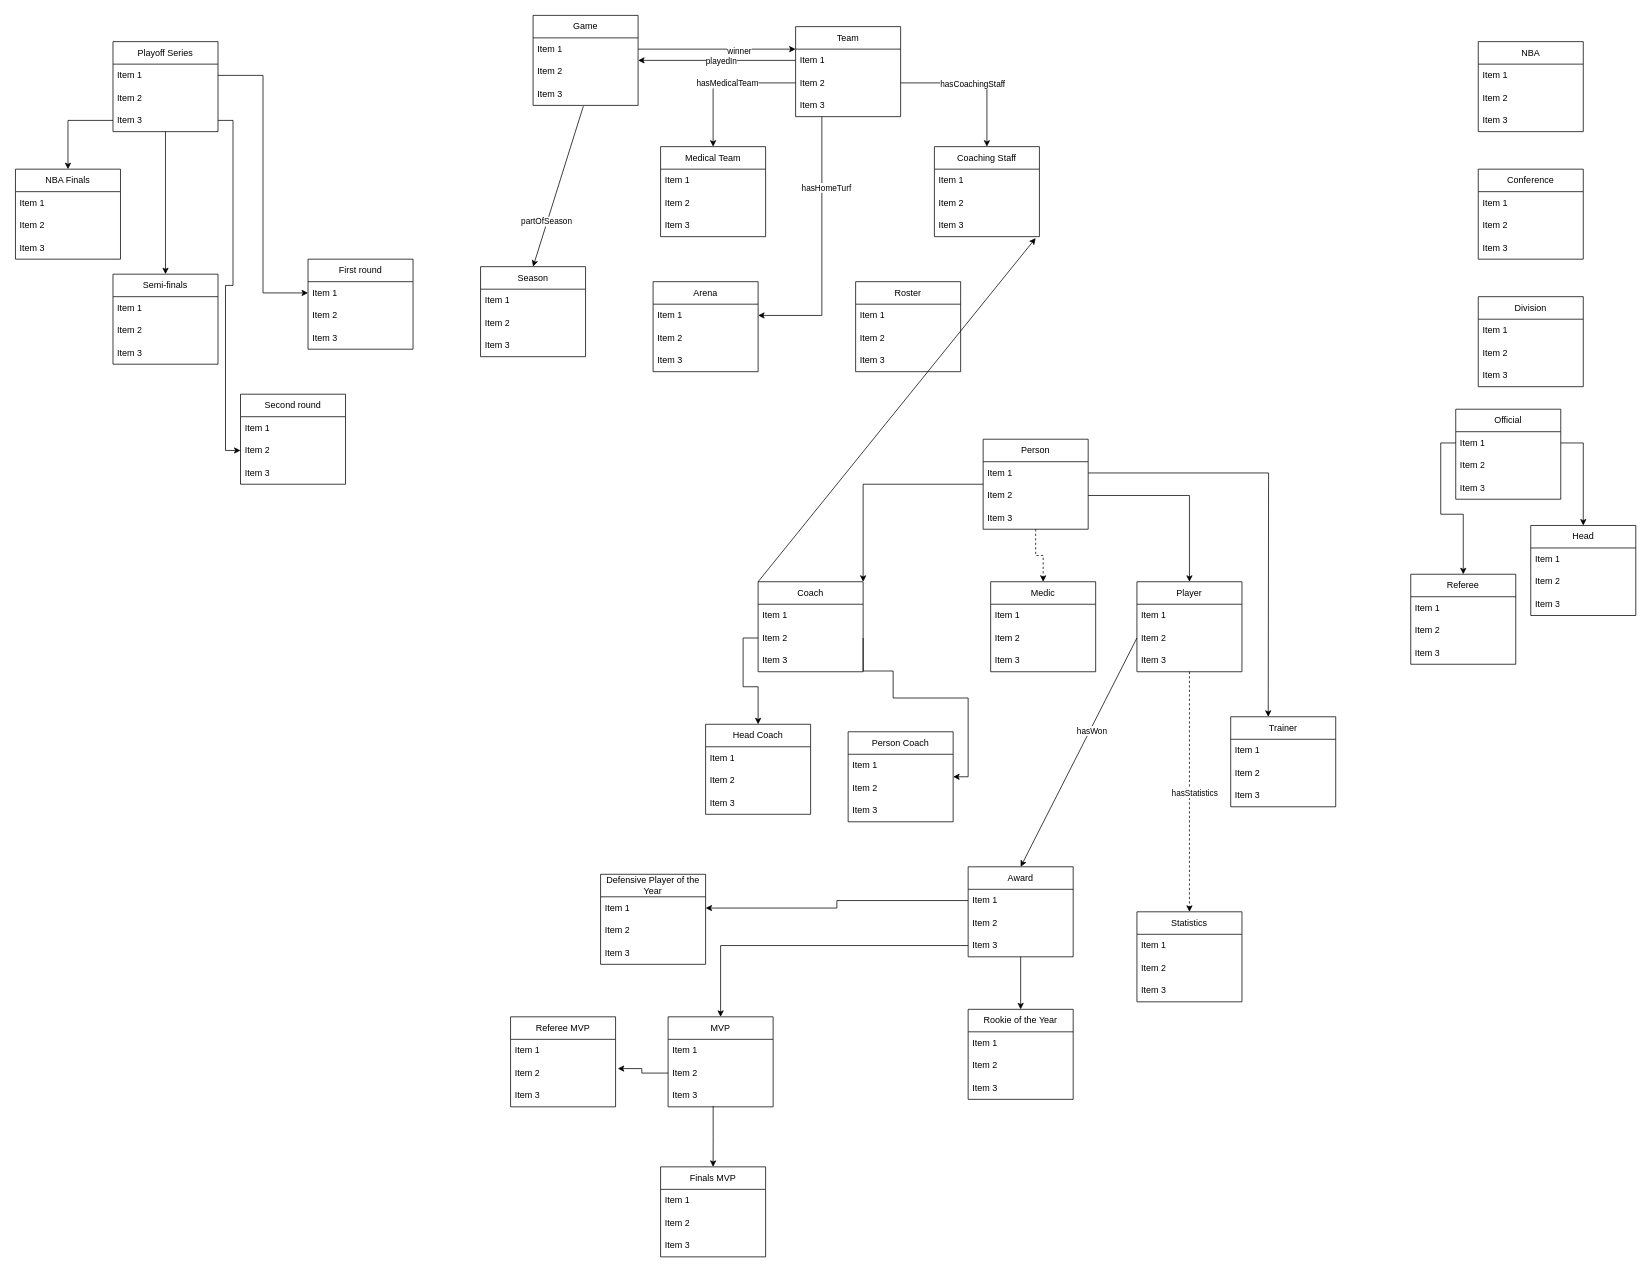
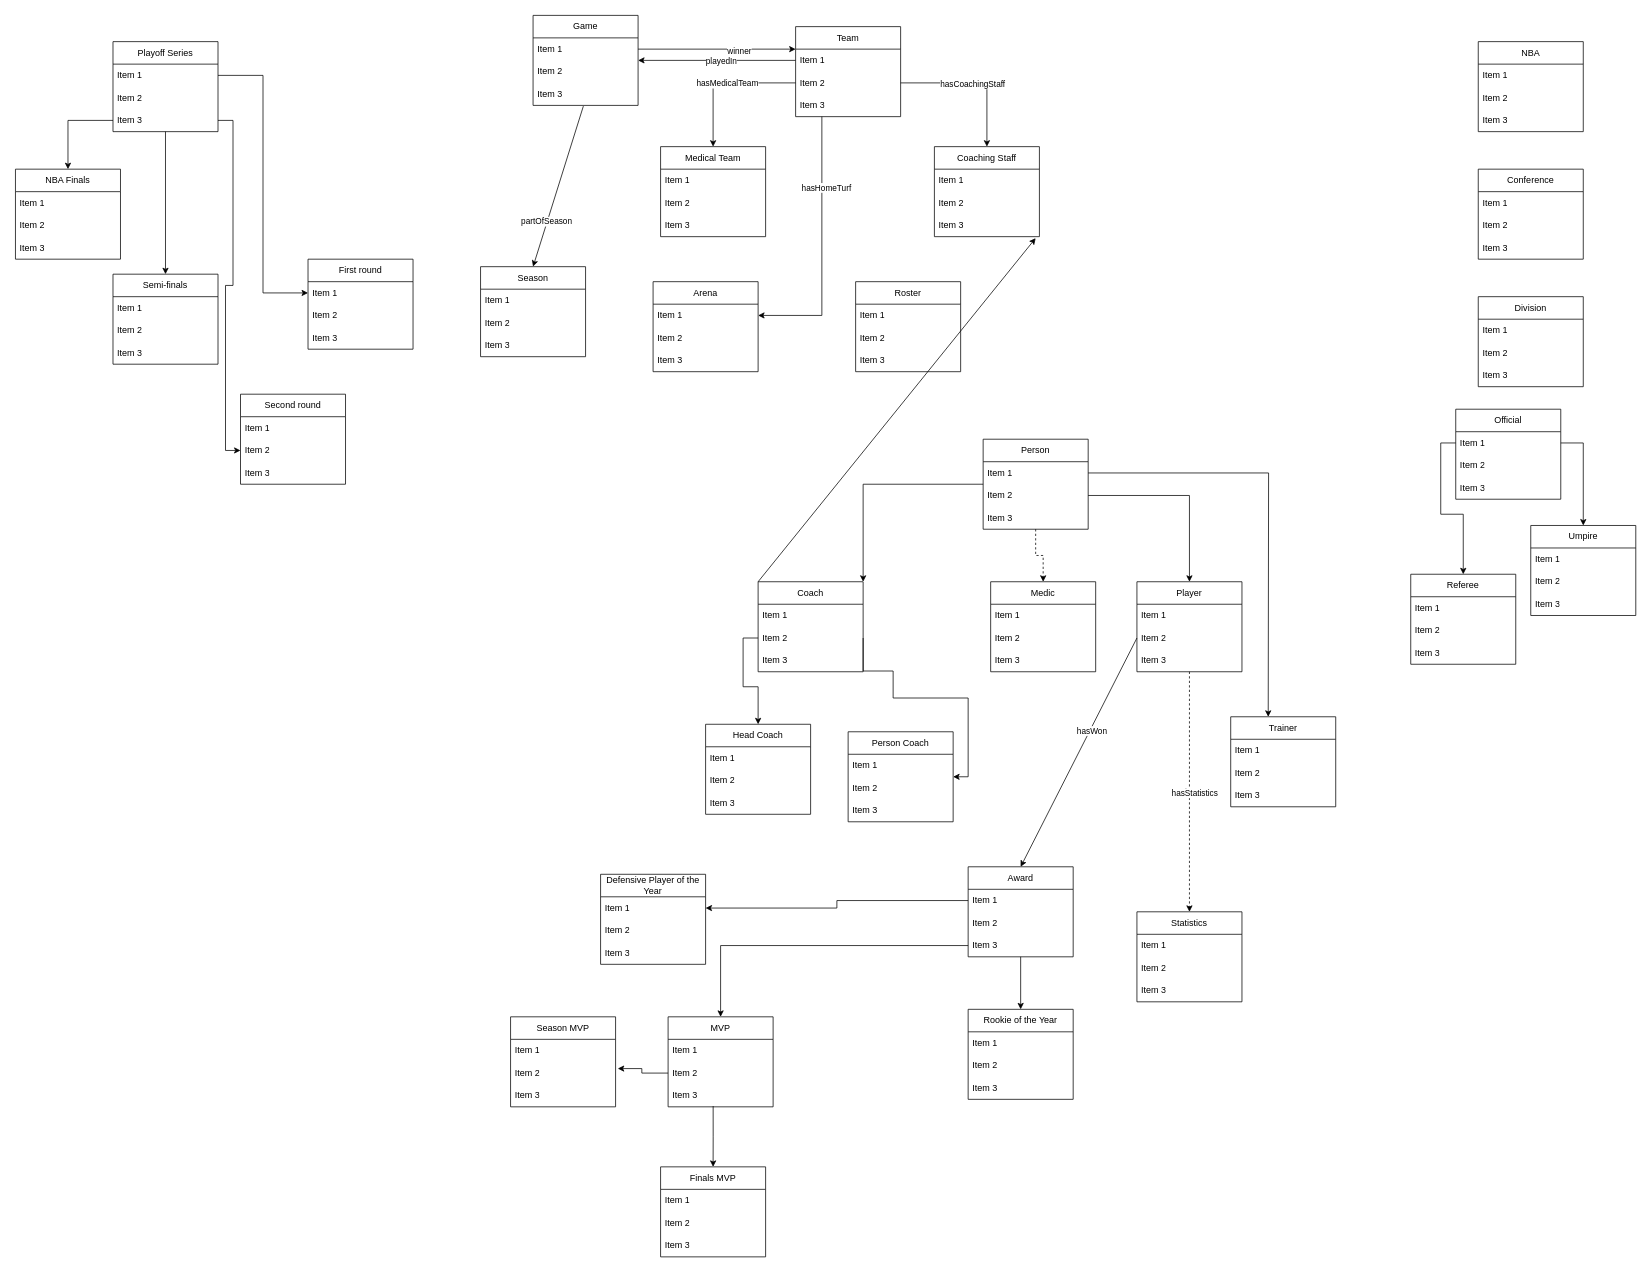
node "Head": label "Head" -> "Umpire"
node "Referee MVP": label "Referee MVP" -> "Season MVP"
